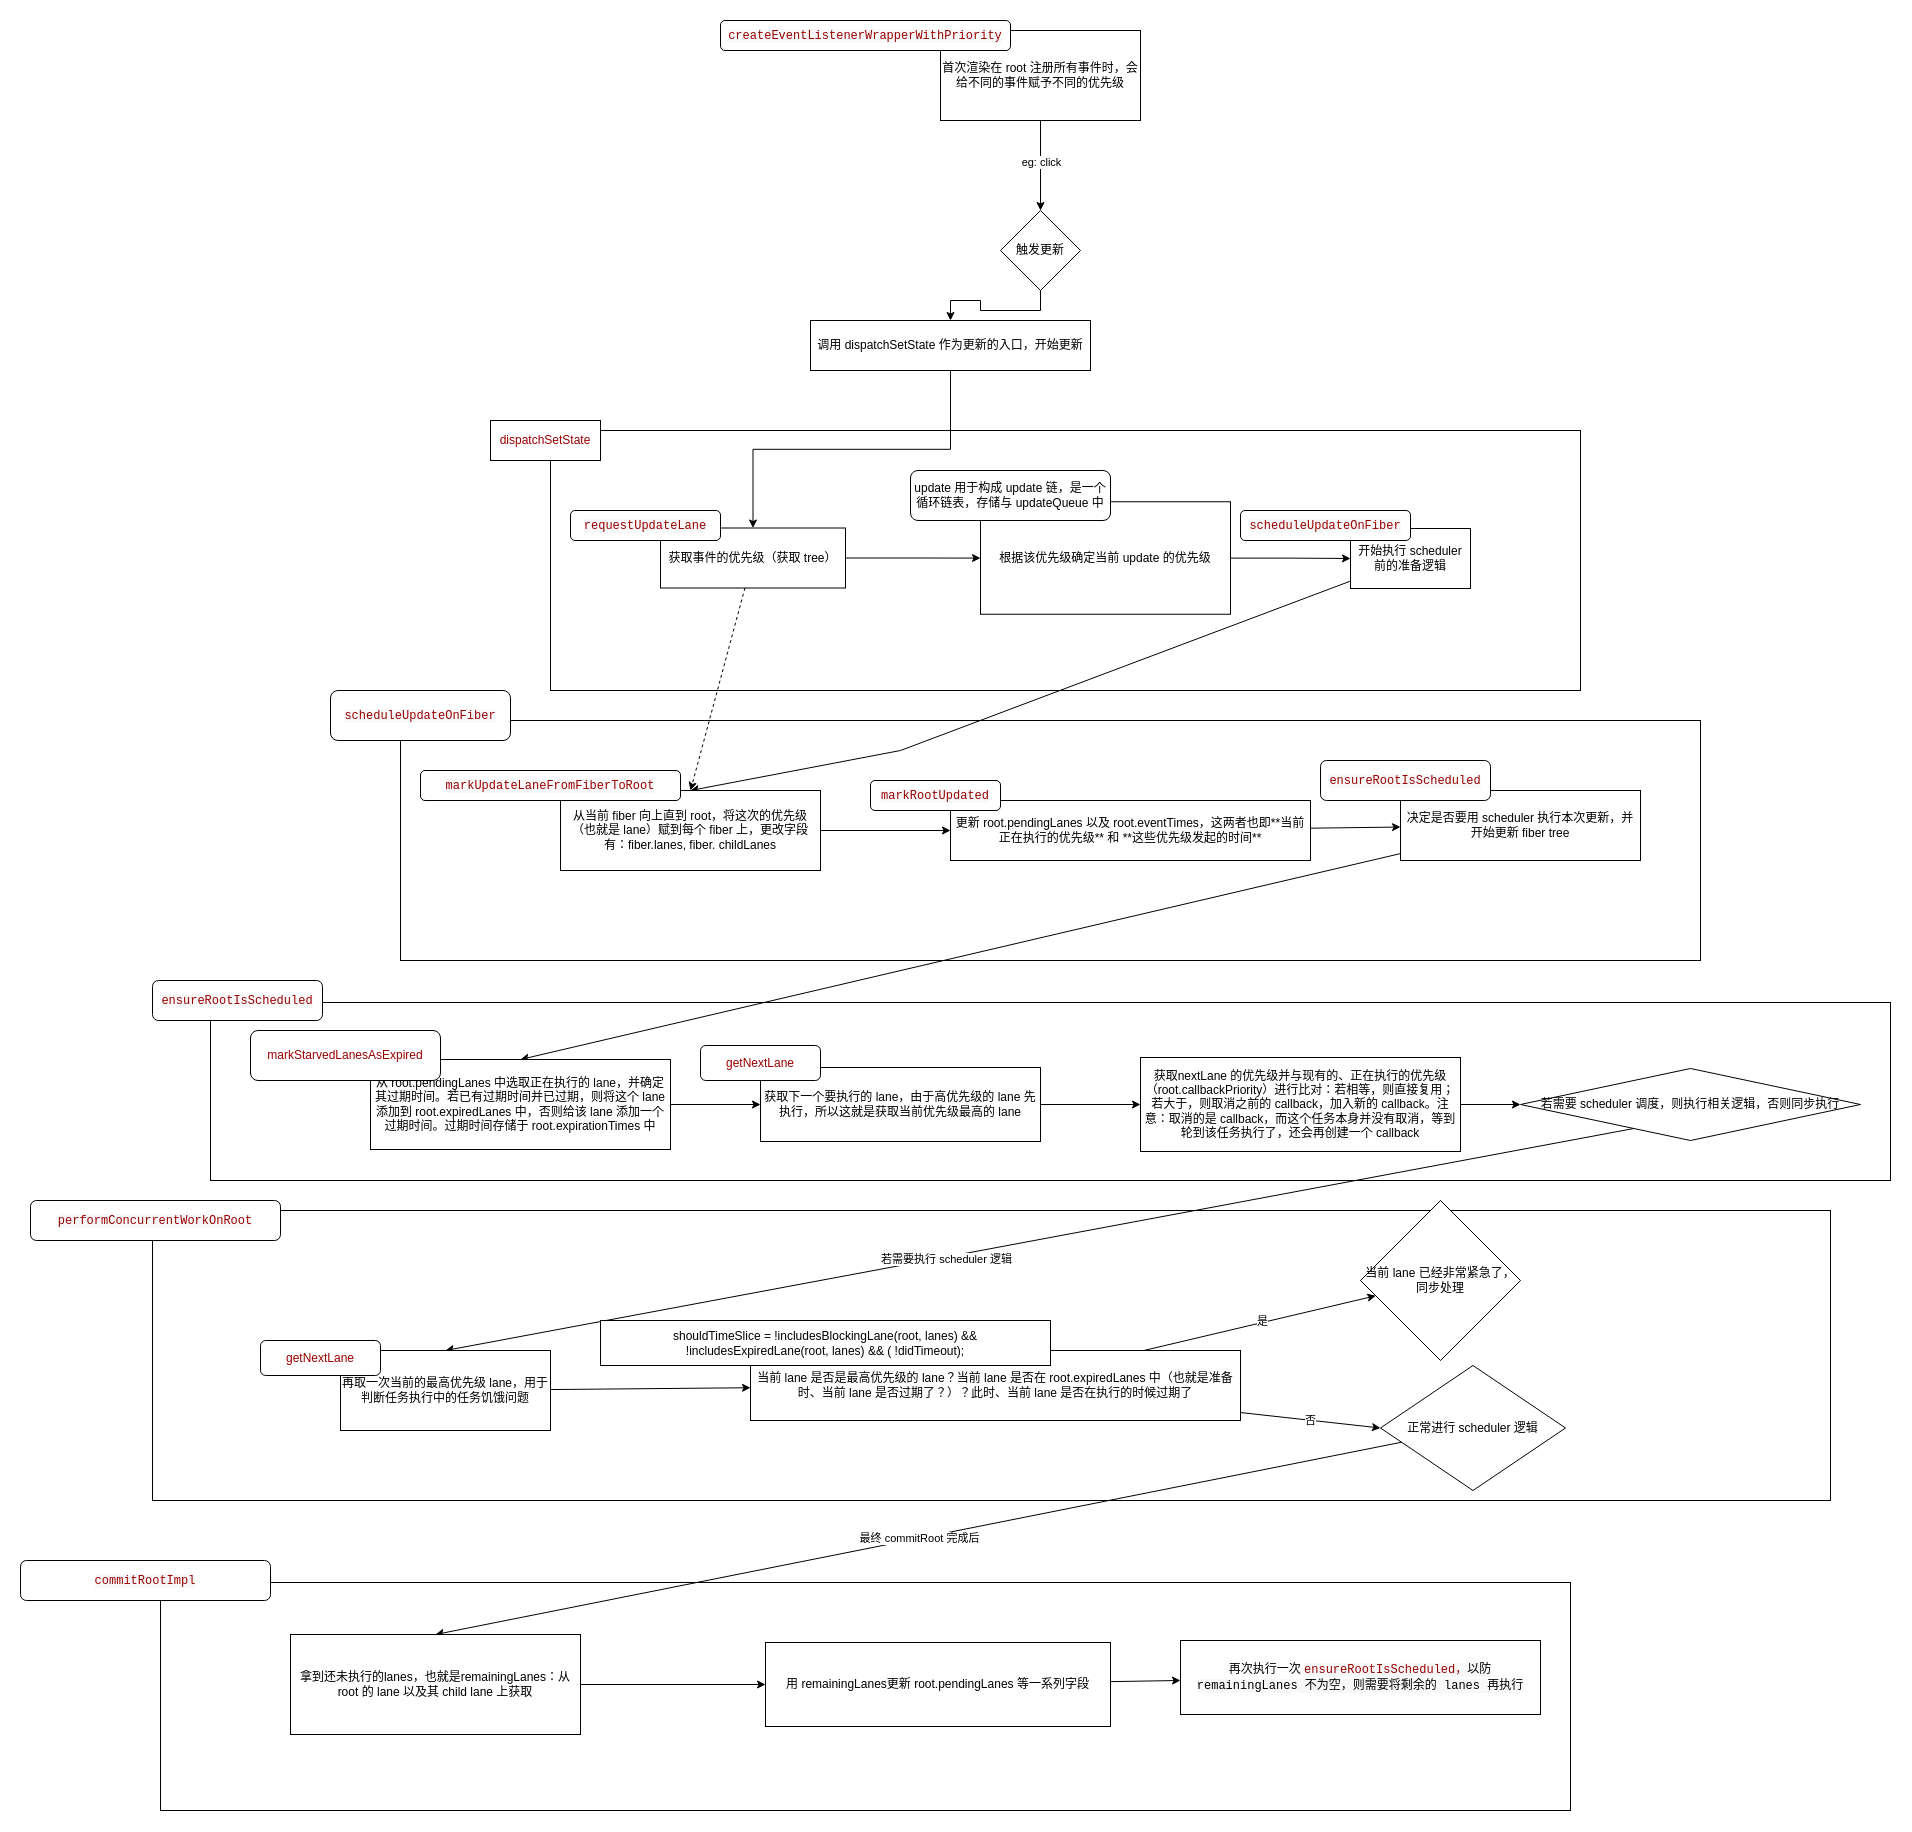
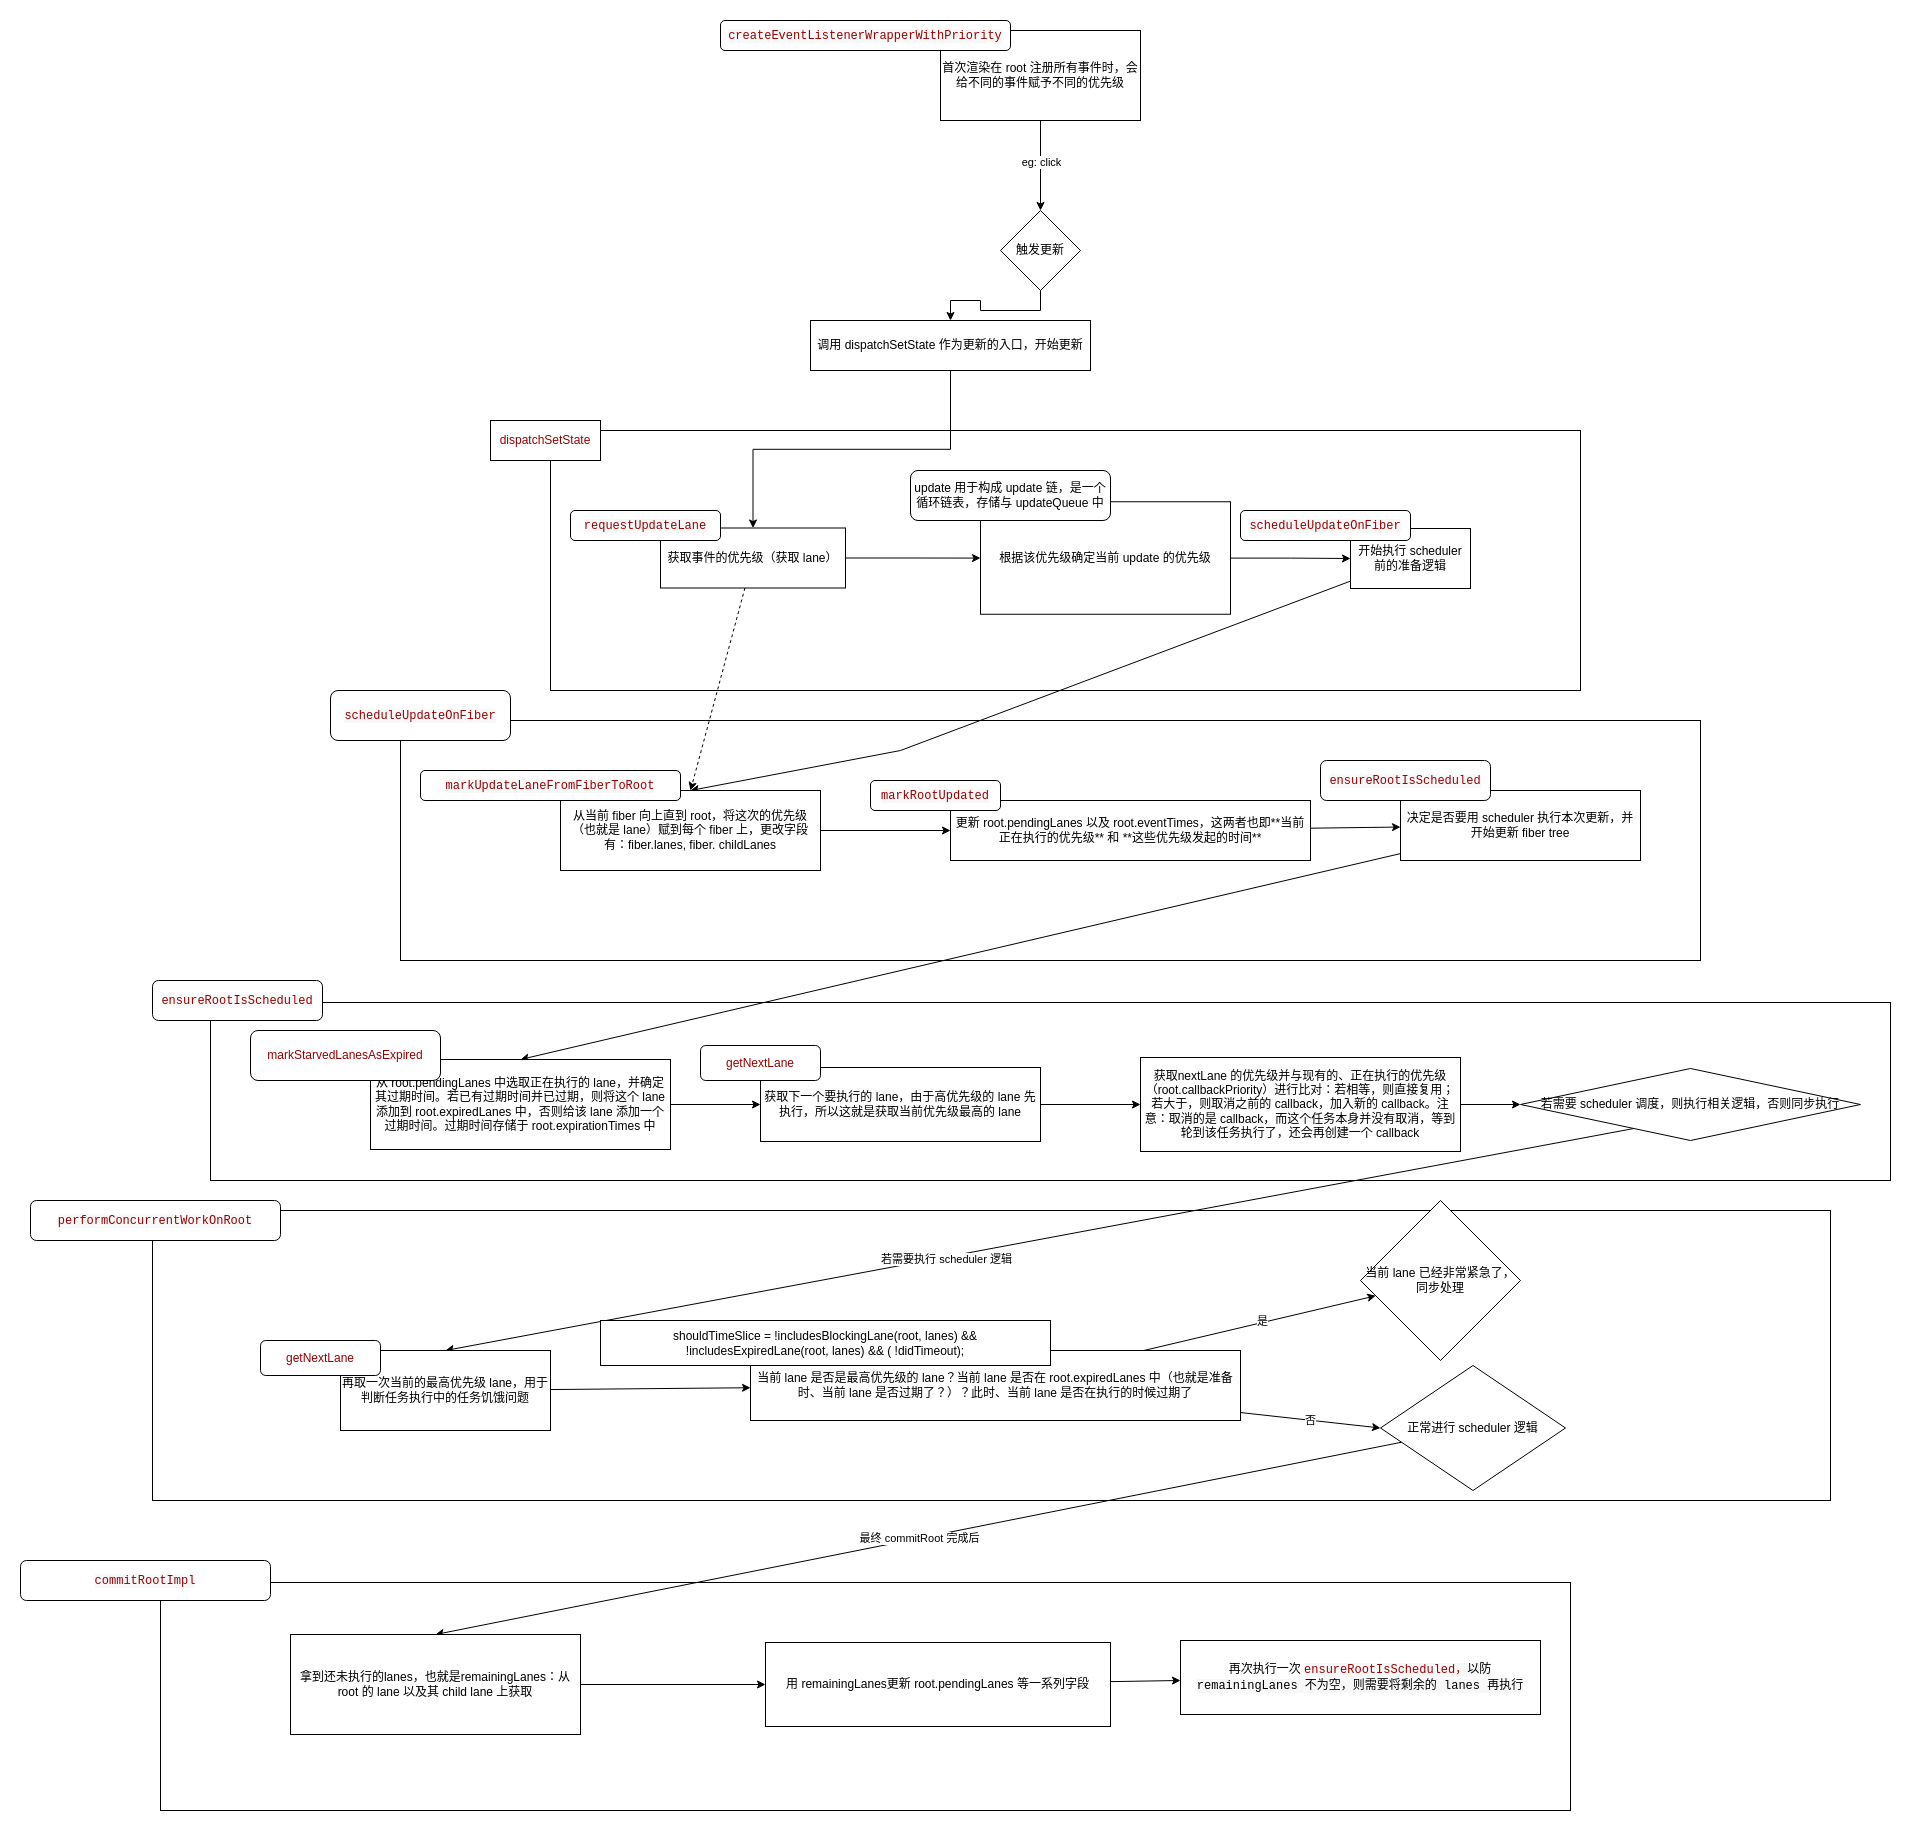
node "获取事件的优先级（获取 tree）": label "获取事件的优先级（获取 tree）" -> "获取事件的优先级（获取 lane）"
